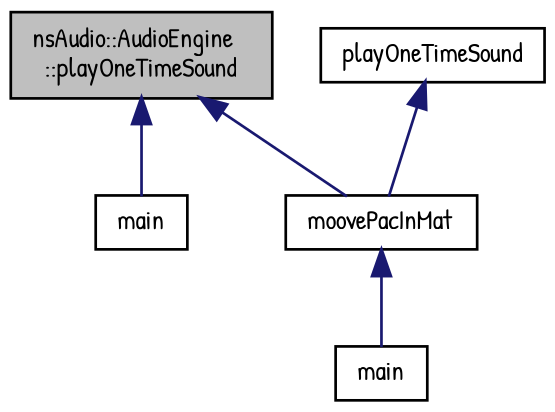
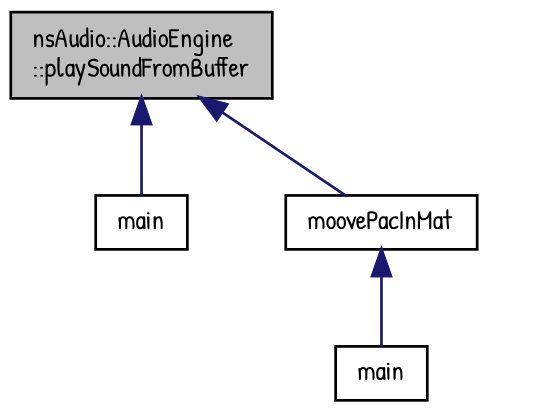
node "nsAudio::AudioEngine ::playOneTimeSound": label "nsAudio::AudioEngine ::playOneTimeSound" -> "nsAudio::AudioEngine ::playSoundFromBuffer"
node "playOneTimeSound": removed
